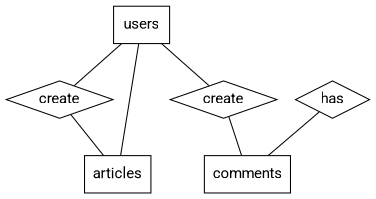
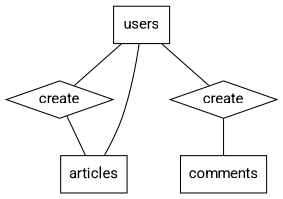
node "has": removed
